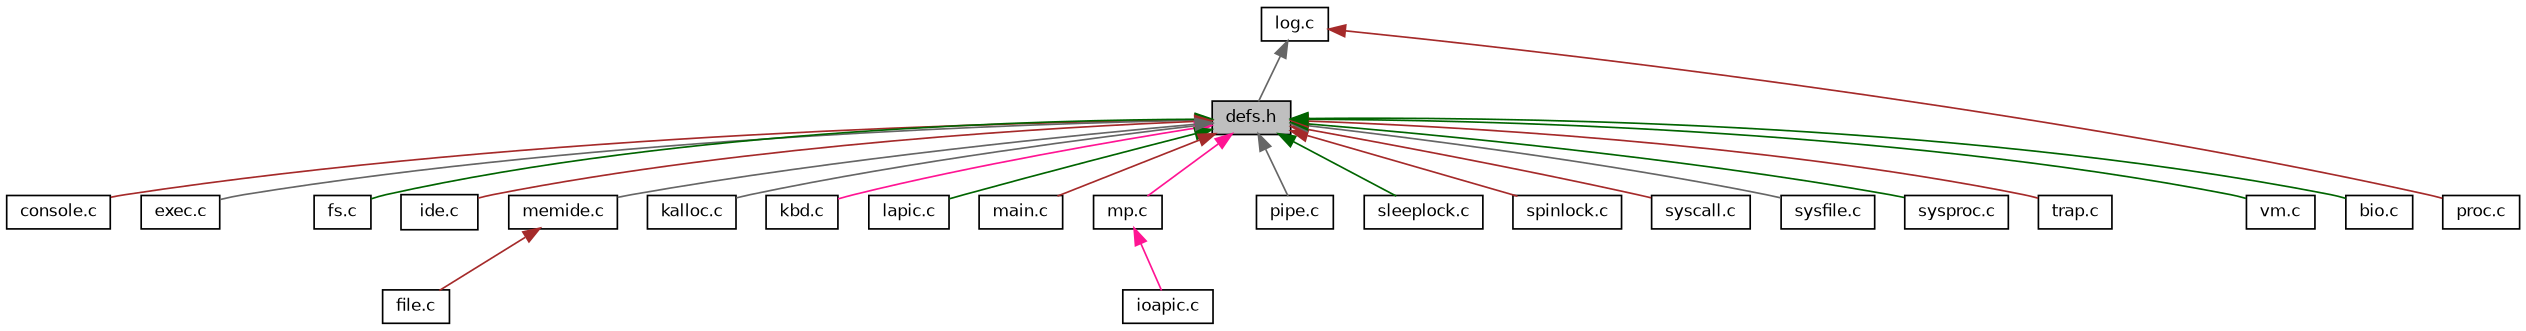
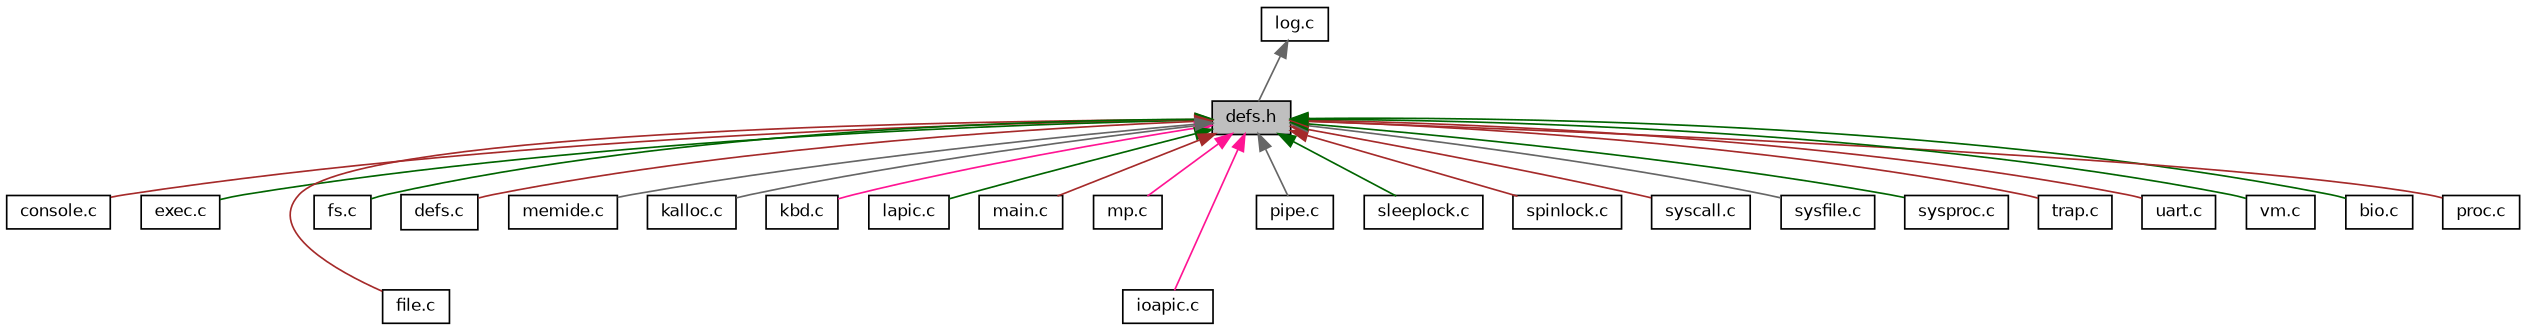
edge "proc.c" -> "log.c": now "proc.c" -> "defs.h"
edge "exec.c" -> "defs.h": color gray40 -> darkgreen
node "ide.c": label "ide.c" -> "defs.c"
node "uart.c": added
edge "file.c" -> "memide.c": now "file.c" -> "defs.h"
edge "ioapic.c" -> "mp.c": now "ioapic.c" -> "defs.h"
